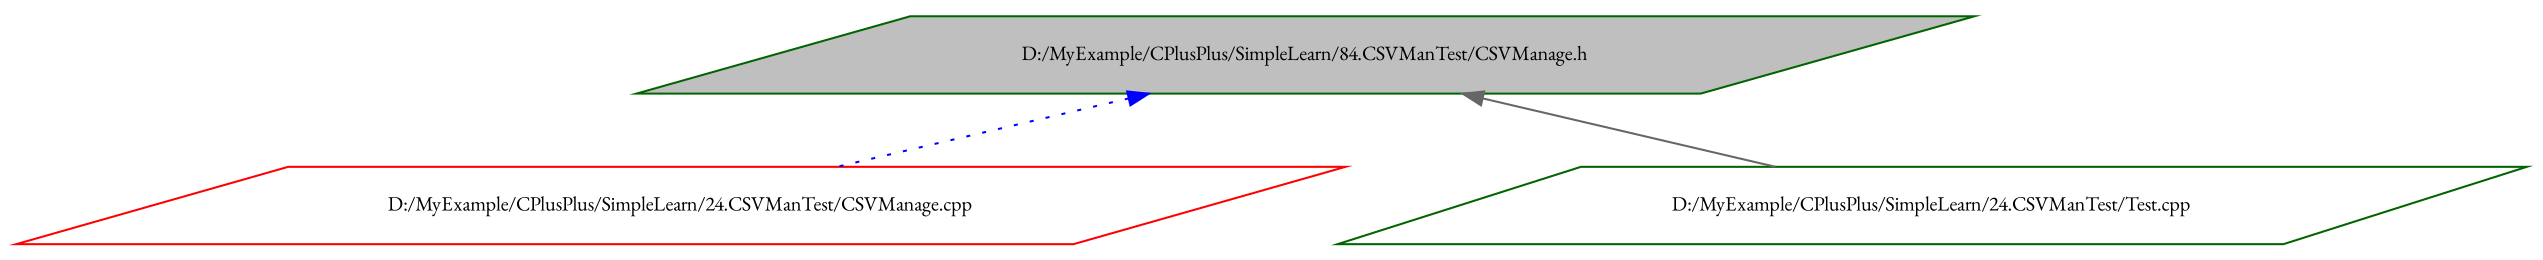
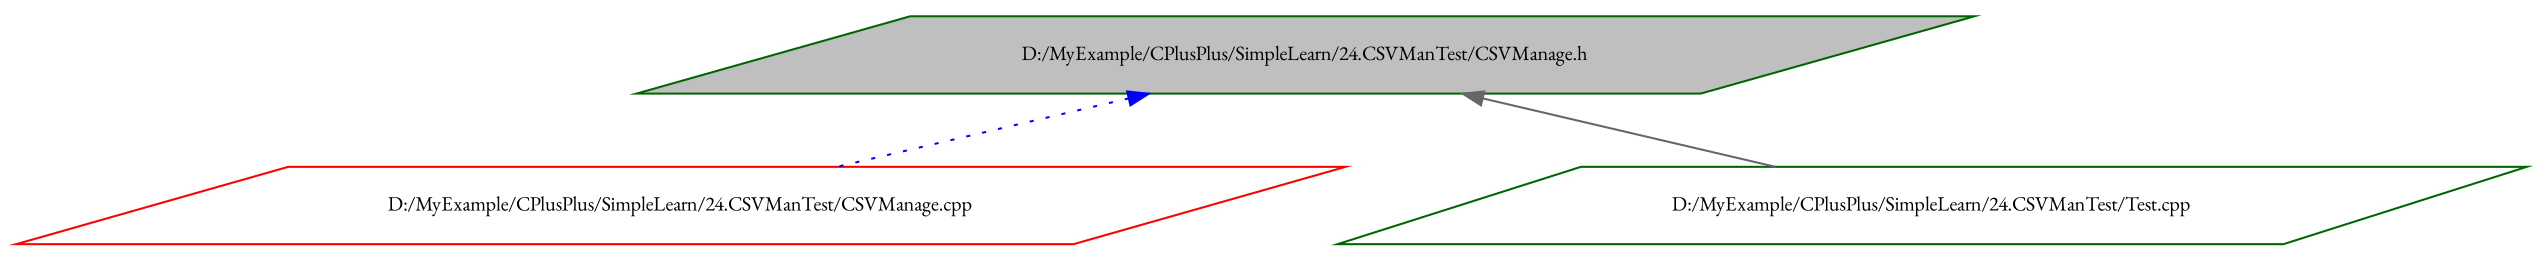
node "D:/MyExample/CPlusPlus/SimpleLearn/84.CSVManTest/CSVManage.h": label "D:/MyExample/CPlusPlus/SimpleLearn/84.CSVManTest/CSVManage.h" -> "D:/MyExample/CPlusPlus/SimpleLearn/24.CSVManTest/CSVManage.h"
